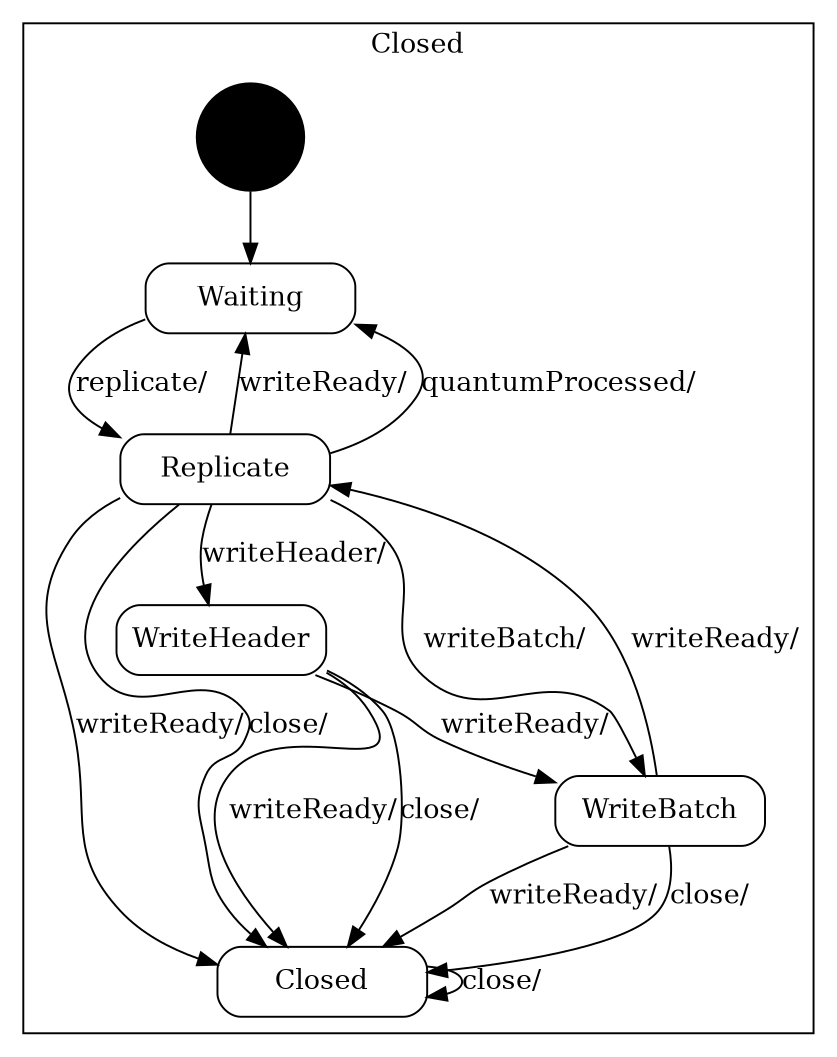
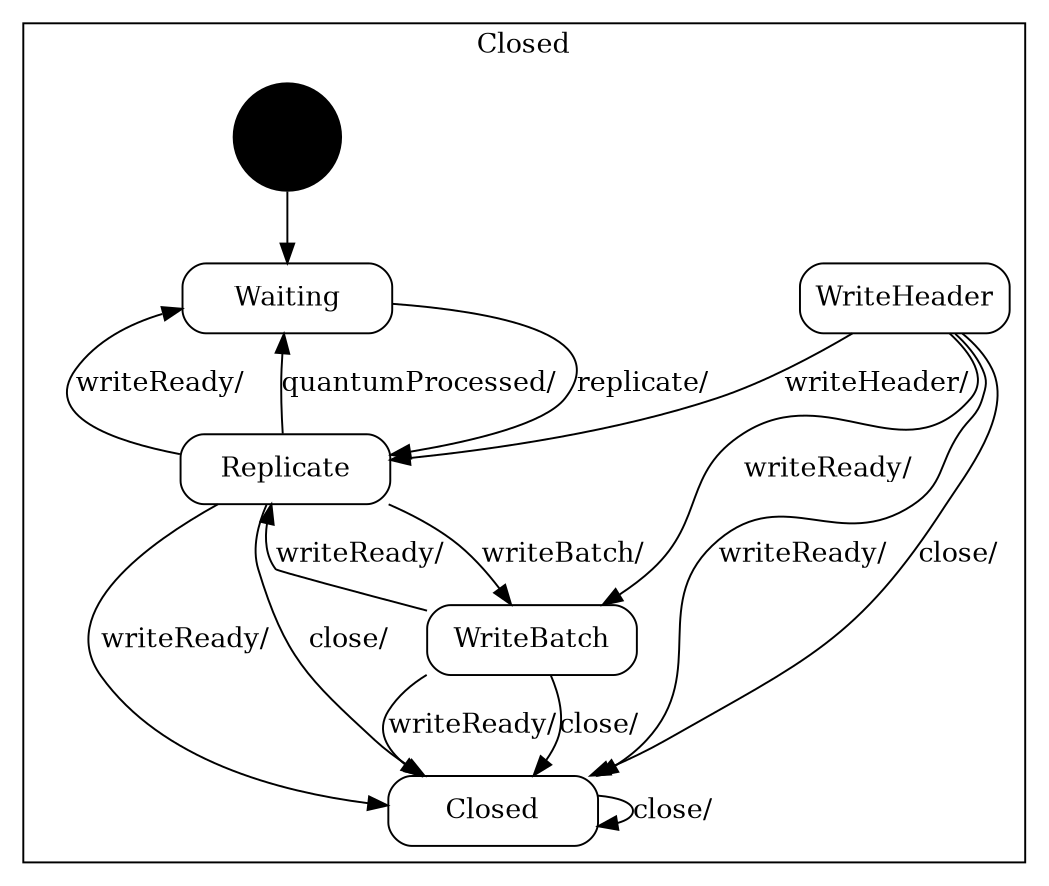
edge "Replicate" -> "WriteHeader": reversed
